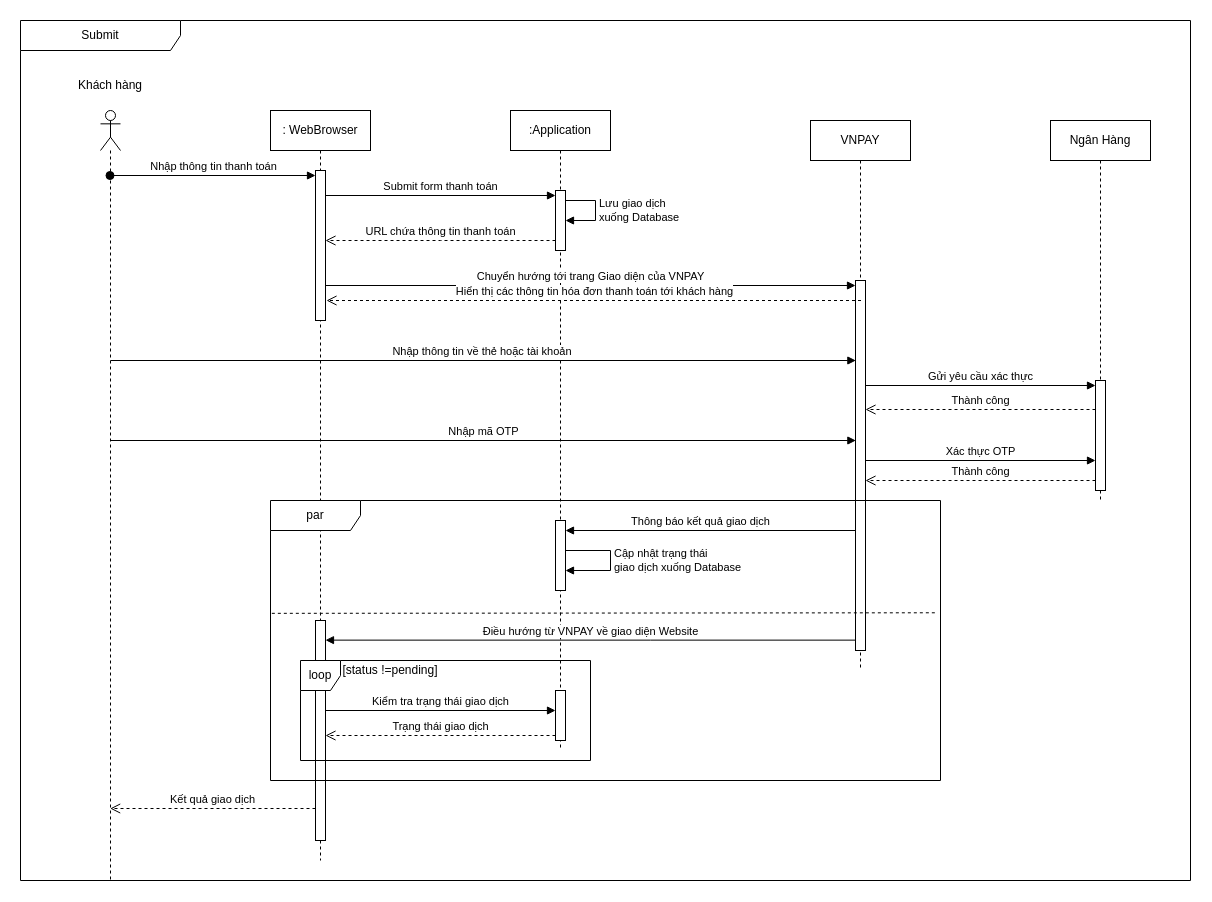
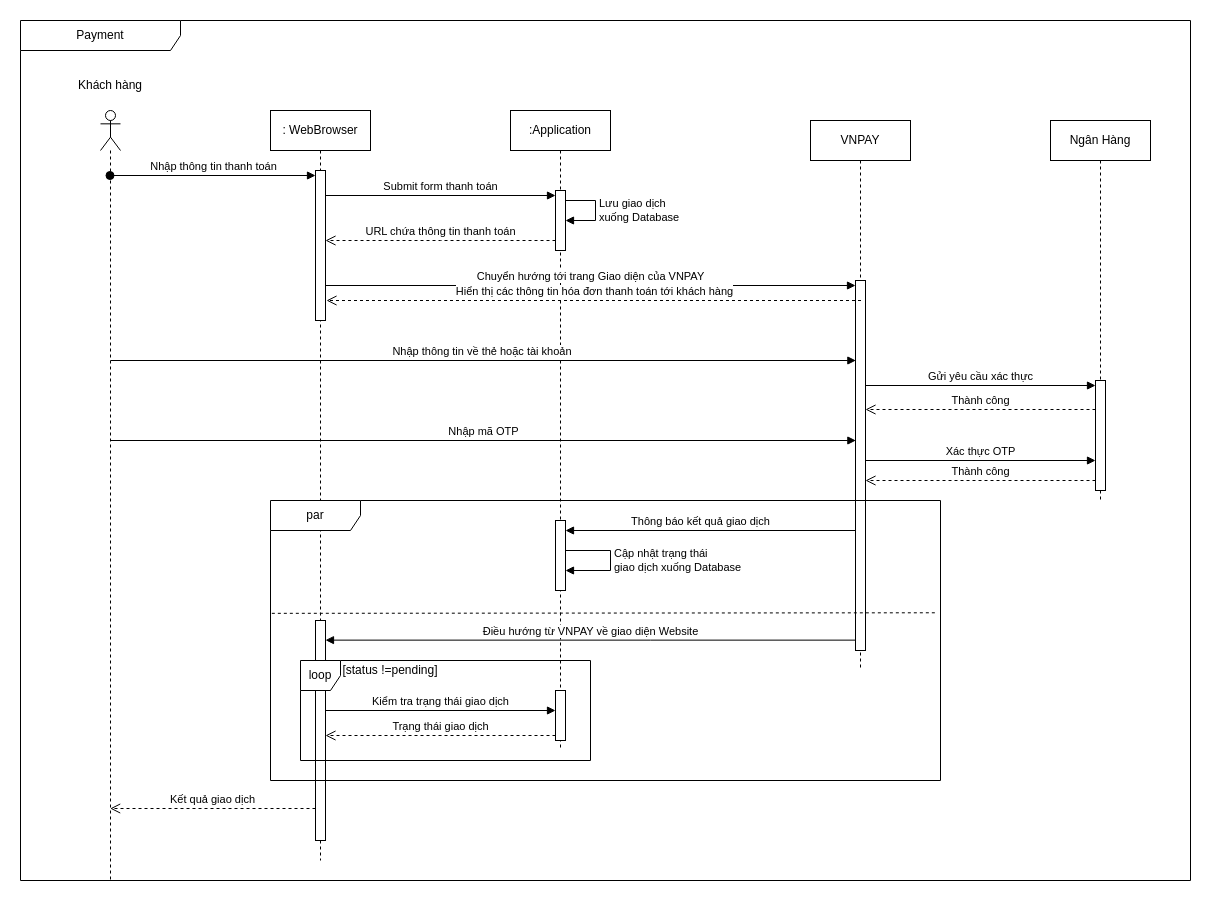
node "Submit": label "Submit" -> "Payment"
